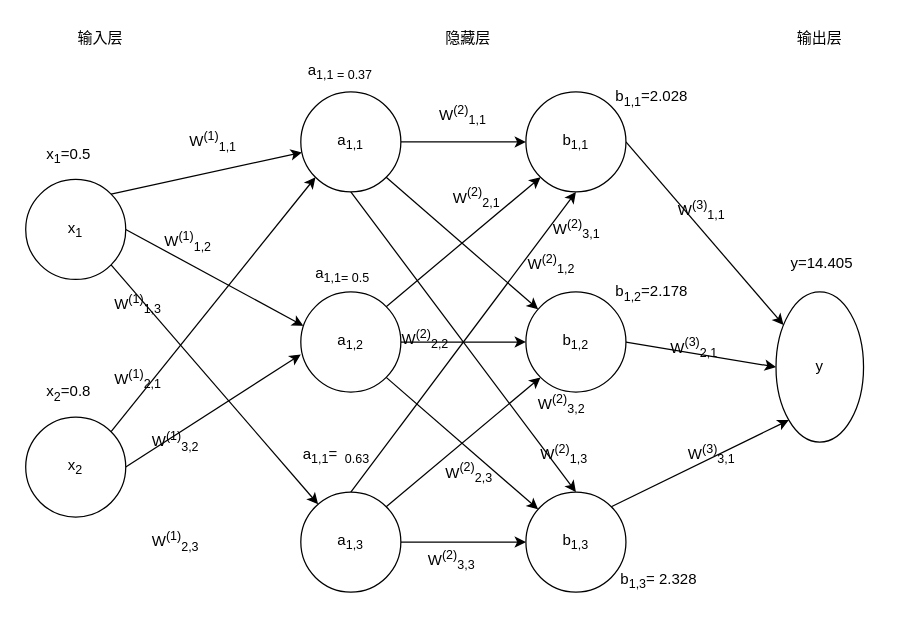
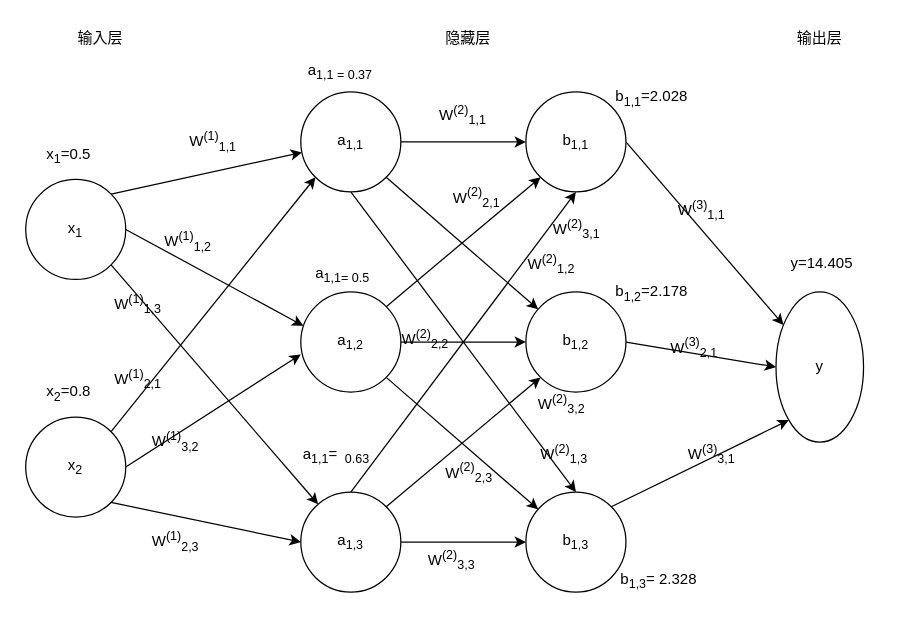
edge "x2" -> "a1,3": added
